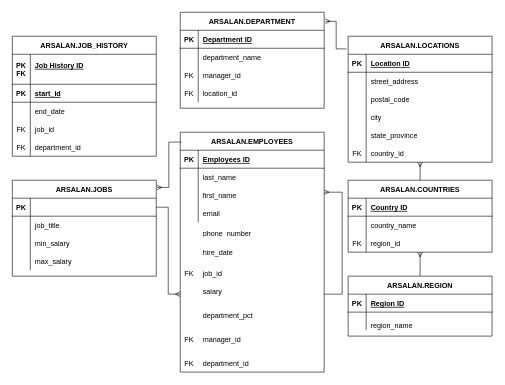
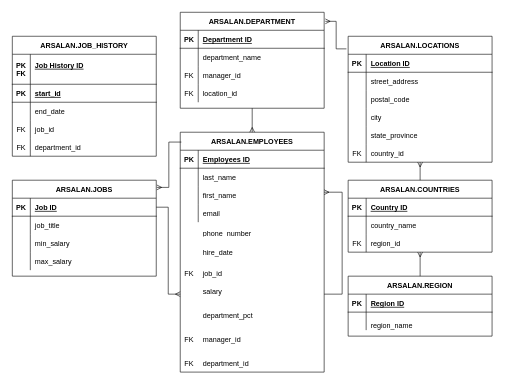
edge "ARSALAN.DEPARTMENT" -> "ARSALAN.EMPLOYEES": added
node "Job ID": added
